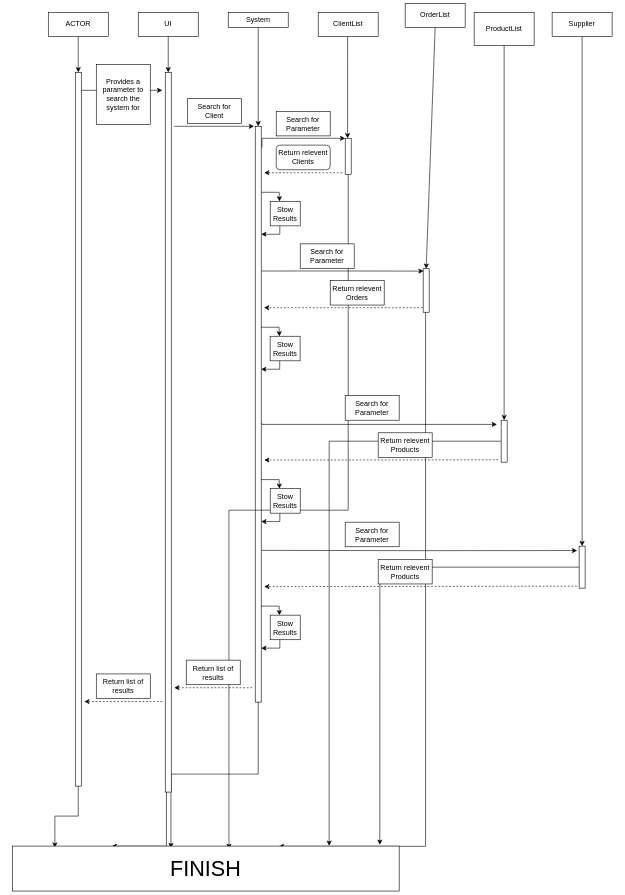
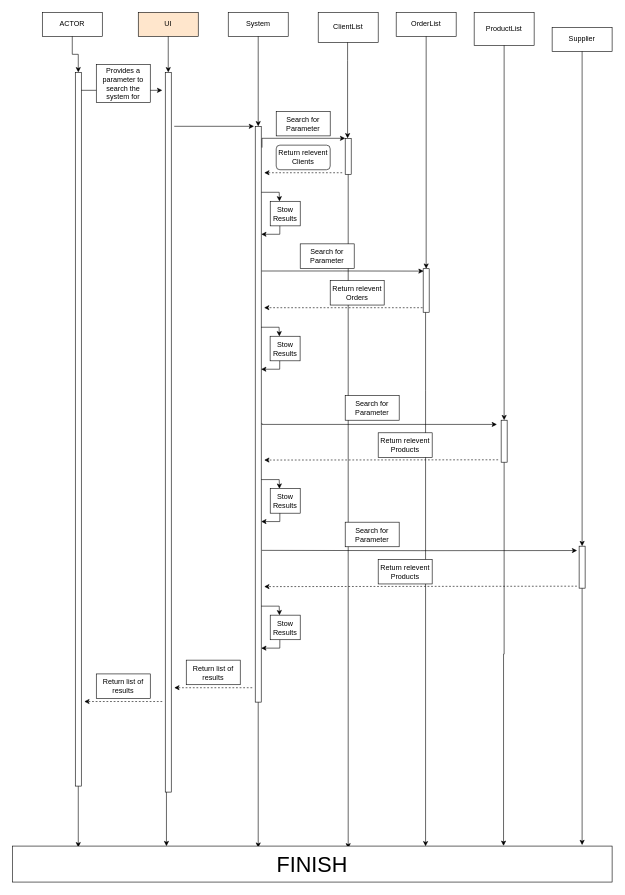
node "OrderList": moved (435, 15) -> (426, 24)
node "System": size 60x15 -> 60x24
node "ACTOR": moved (78, 24) -> (72, 24)
node "UI": fillcolor #ffffff -> #ffe6cc
node "ClientList": size 60x24 -> 60x30
node "Supplier": moved (582, 24) -> (582, 39)
node "Provides a parameter to search the system for": size 54x60 -> 54x38
node "Search for Client": removed
node "FINISH": size 387x45 -> 600x36
